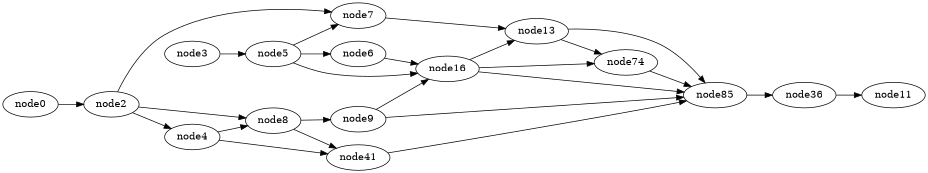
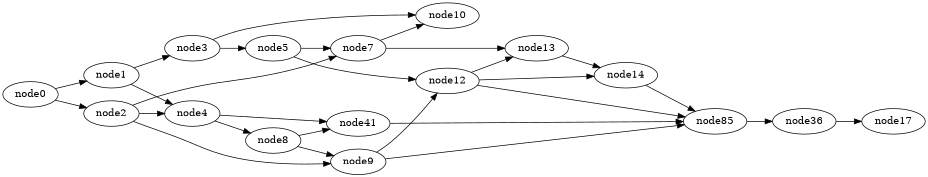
node "node10": added
edge "node13" -> "node85": removed
node "node6": removed
node "node74": label "node74" -> "node14"
node "node16": label "node16" -> "node12"
node "node1": added
node "node11": label "node11" -> "node17"
edge "node2" -> "node8": now "node2" -> "node9"
